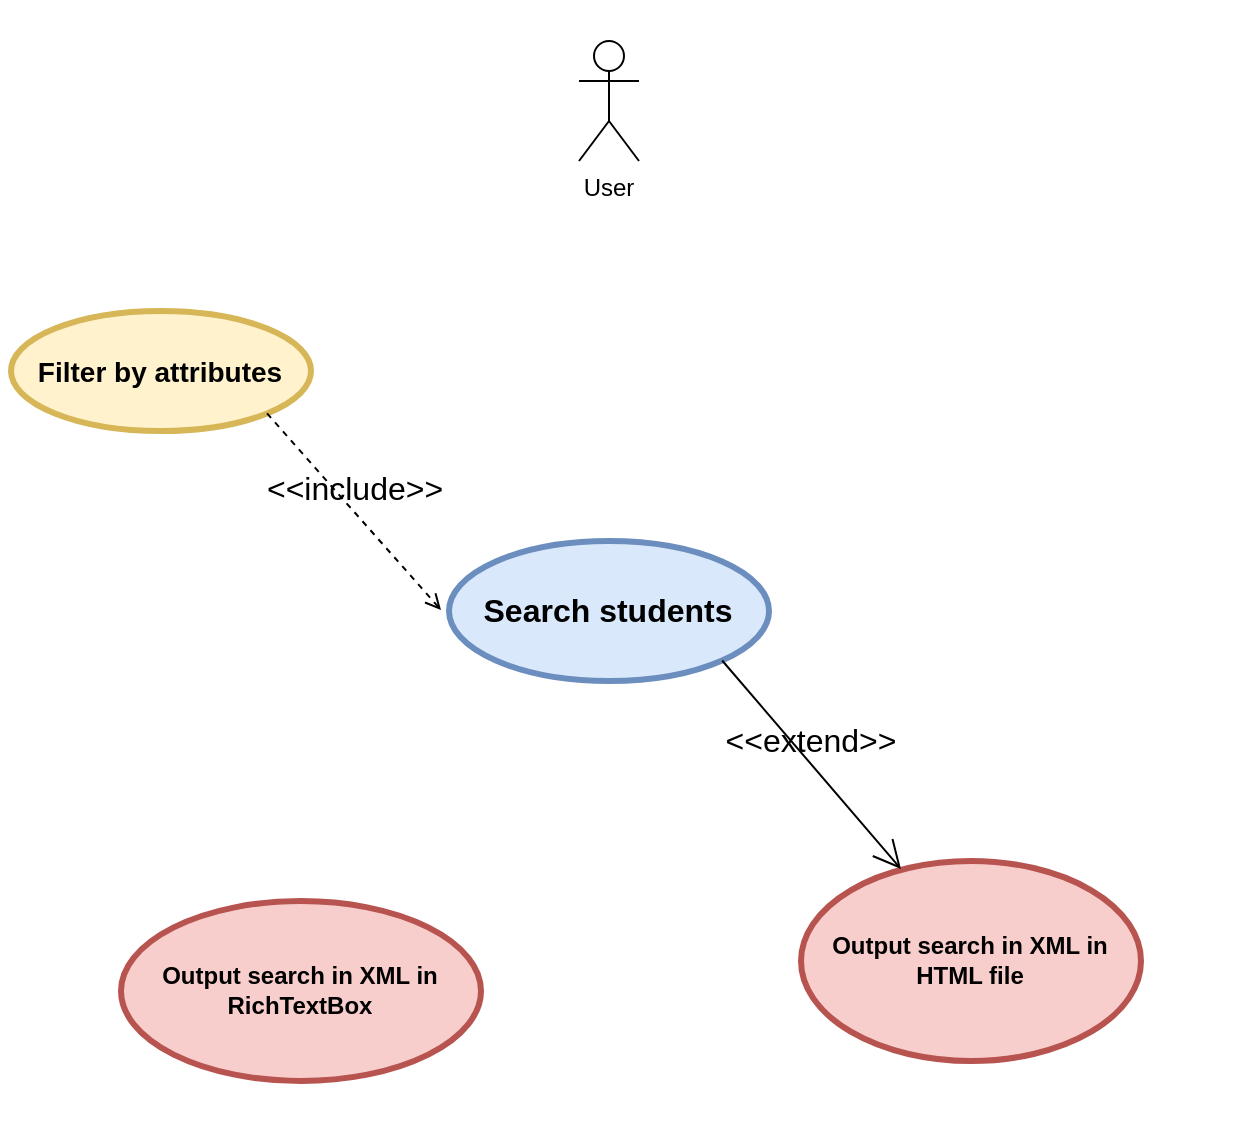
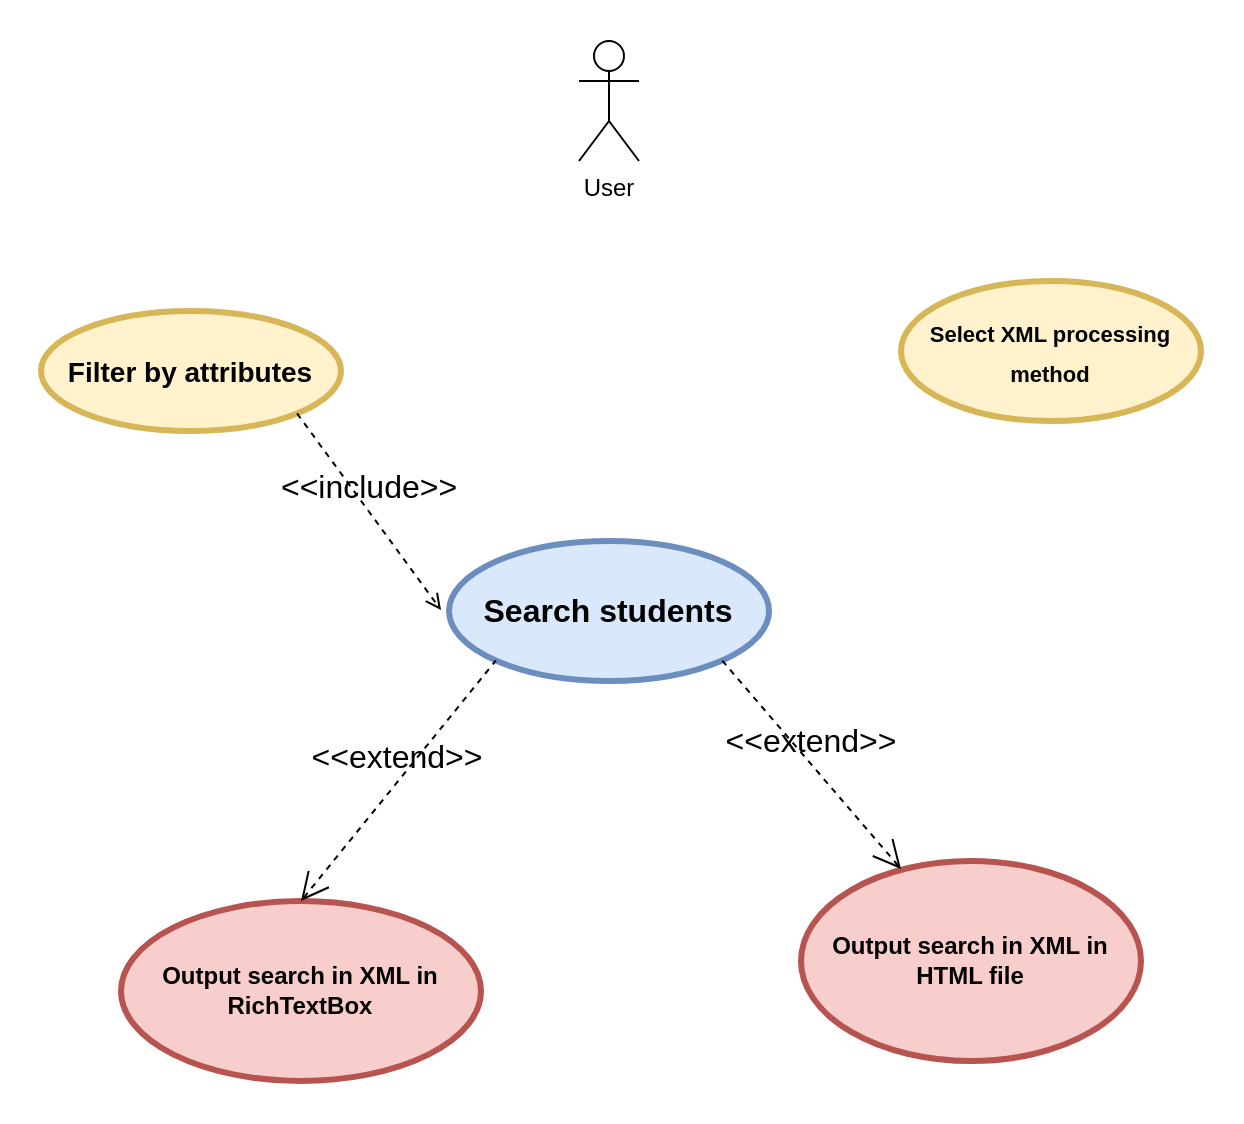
node "Select XML processing method": added
node "Filter by attributes": moved (161, 371) -> (191, 371)
edge "Search students" -> "Output search in XML in HTML file": style solid -> dashed
edge "Search students" -> "Output search in XML in RichTextBox": added, label "<<extend>>"
